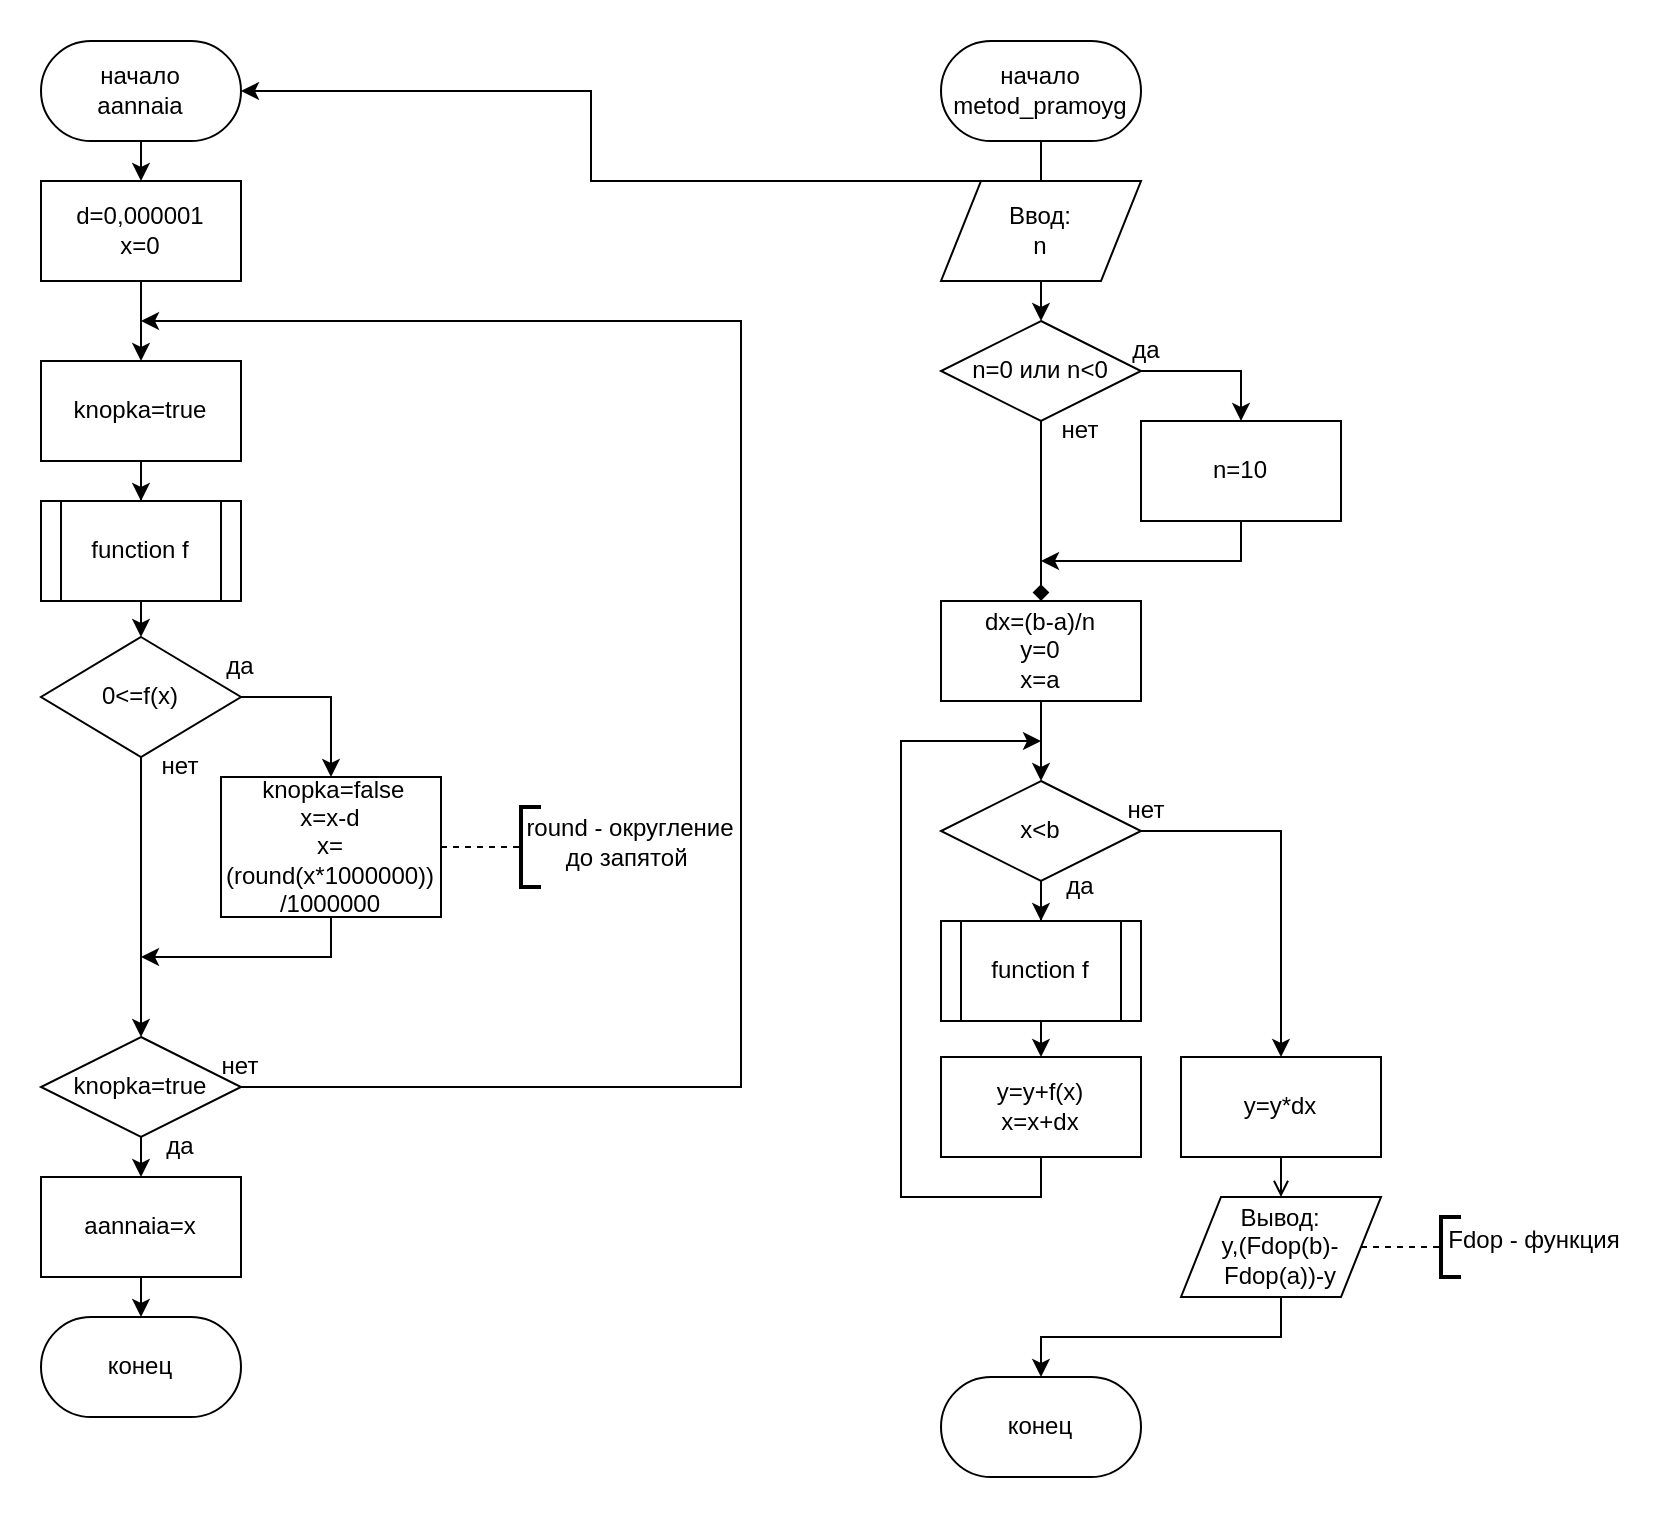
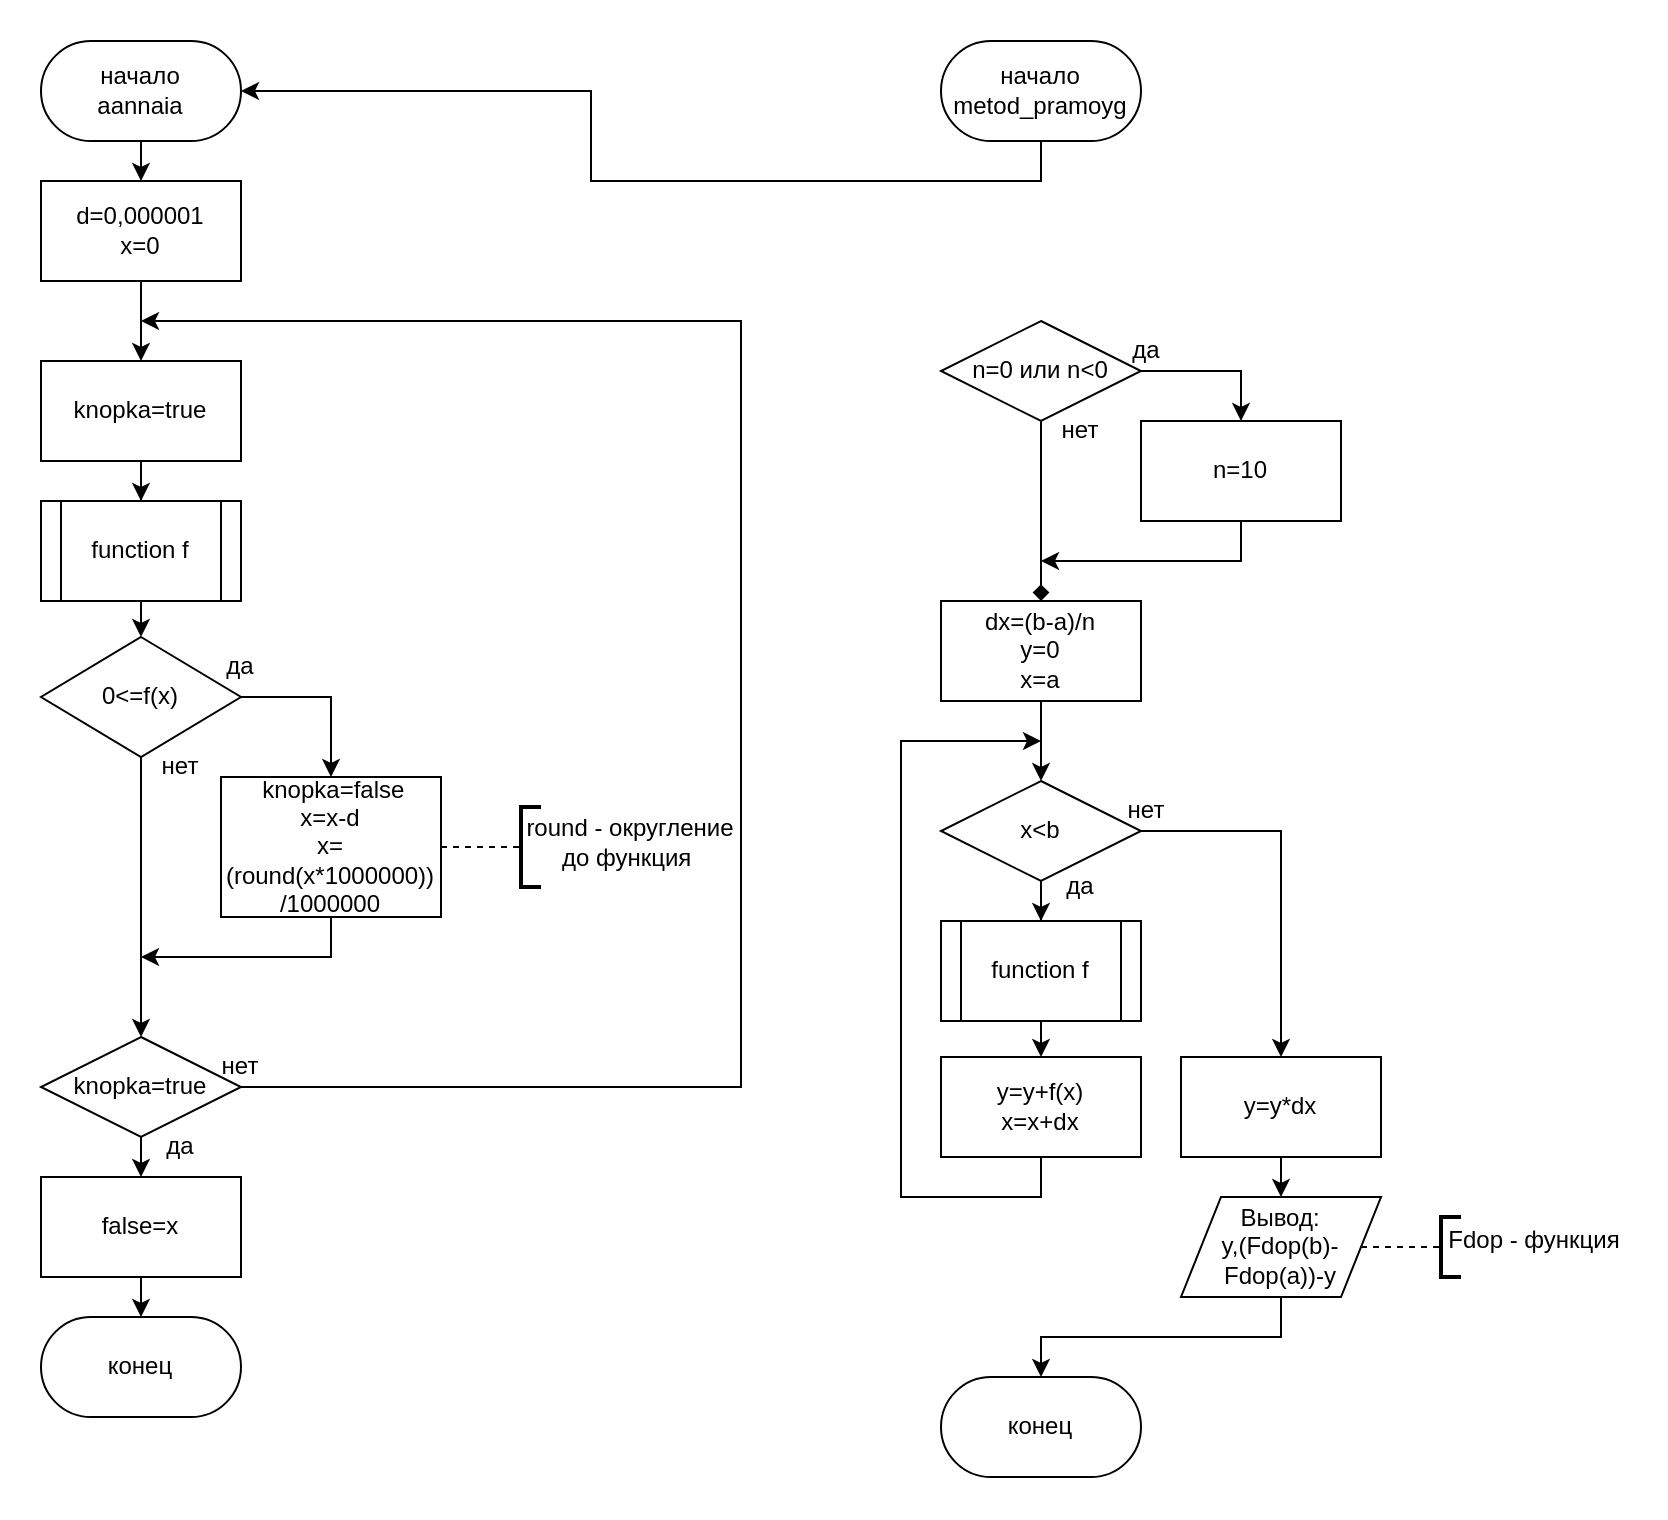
node "Ввод: n": removed
edge "Ввод: n" -> "n=0 или n<0": removed
node "round - округление до запятой": label "round - округление до запятой" -> "round - округление до функция"
edge "y=y*dx" -> "Вывод: y,(Fdop(b)-Fdop(a))-y": arrowhead open -> classic
node "aannaia=x": label "aannaia=x" -> "false=x"
